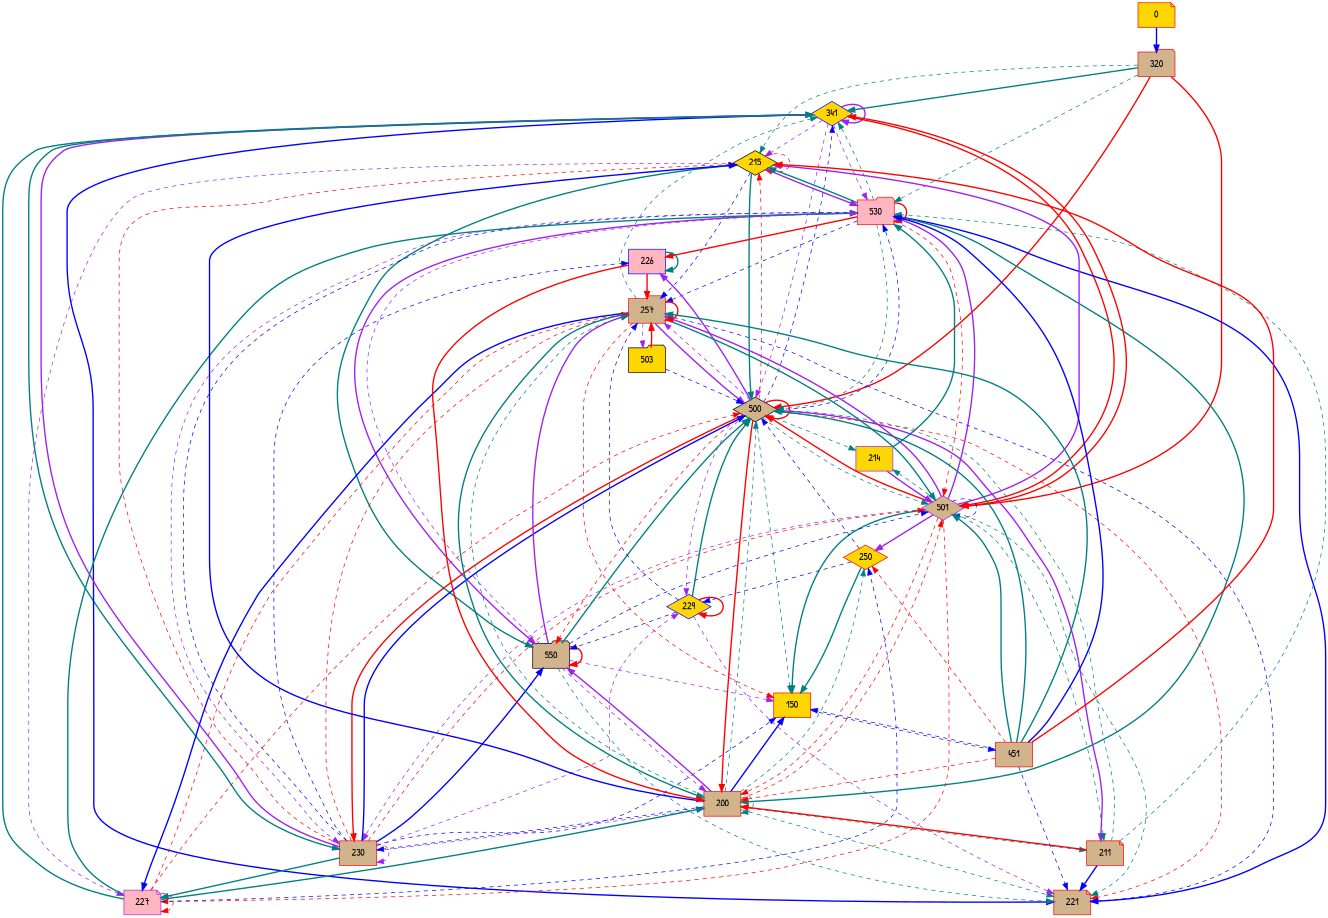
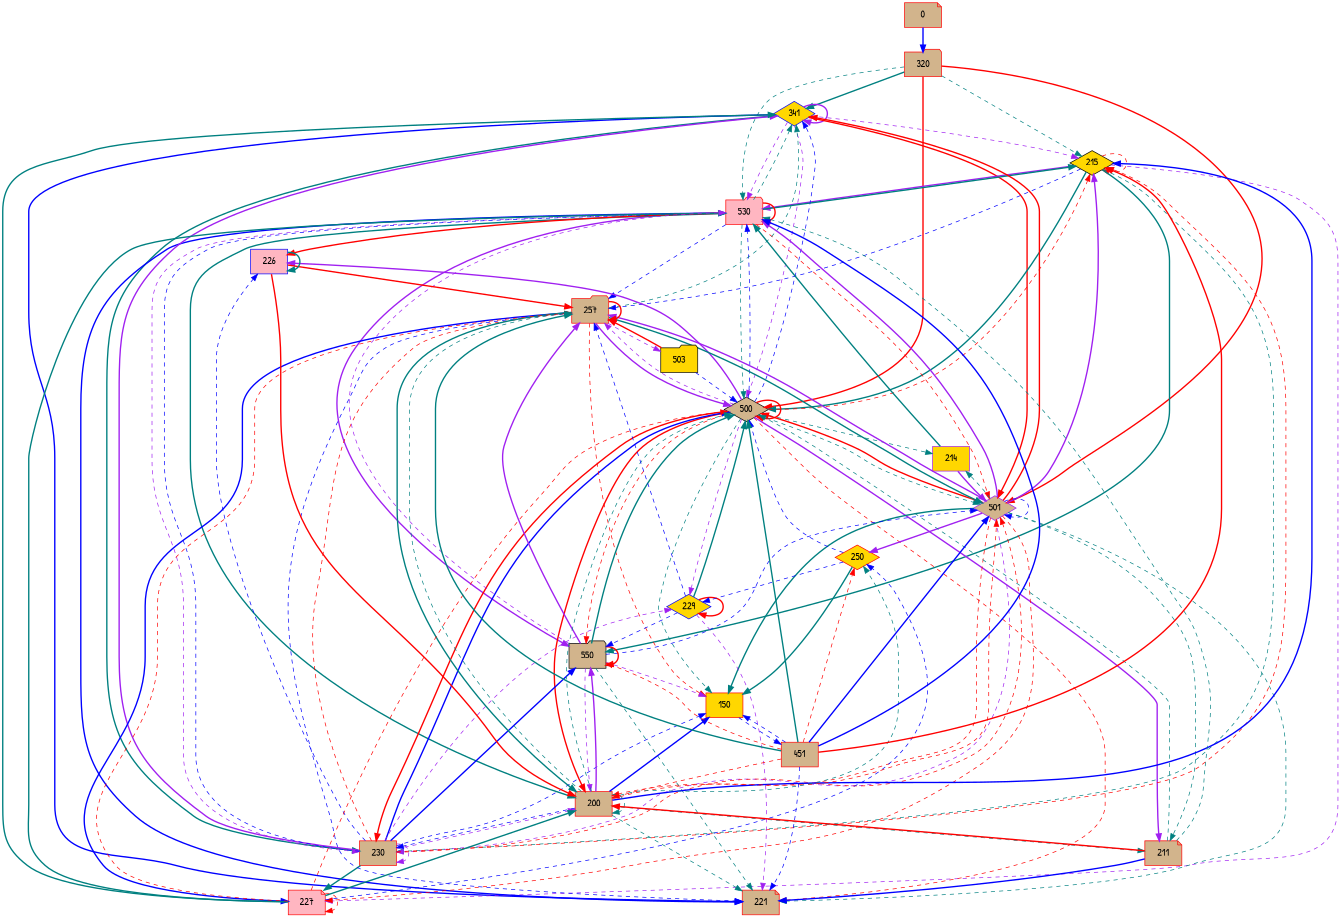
node "0": fillcolor gold -> tan
edge "451" -> "501": color teal -> blue
edge "451" -> "550": added
edge "215" -> "230": added
node "227": color purple -> red
